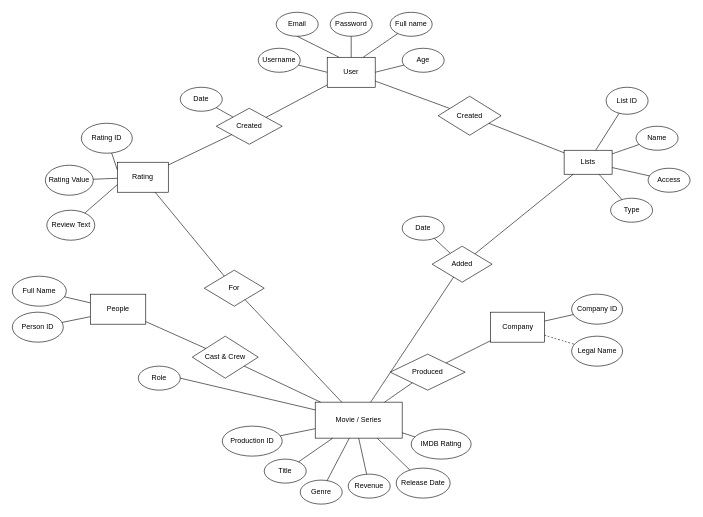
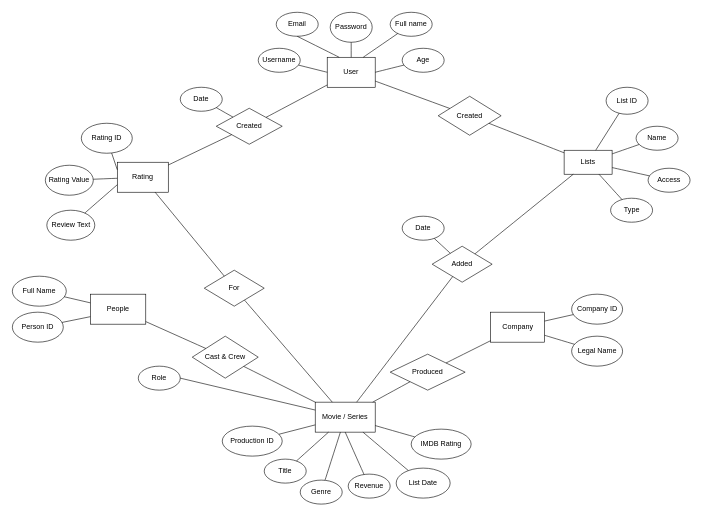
node "Password": size 42x24 -> 42x30
edge "Company" -- "Legal Name": style dashed -> solid
node "Movie / Series": size 87x36 -> 60x30
node "Release Date": label "Release Date" -> "List Date"
